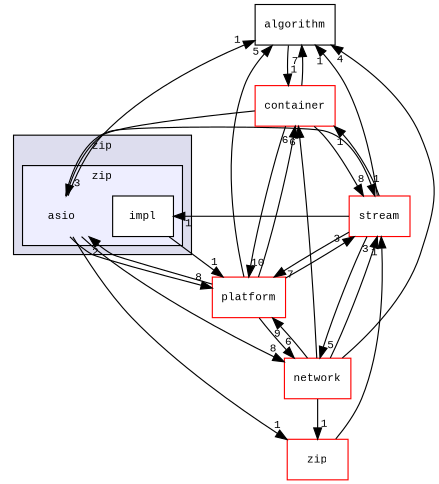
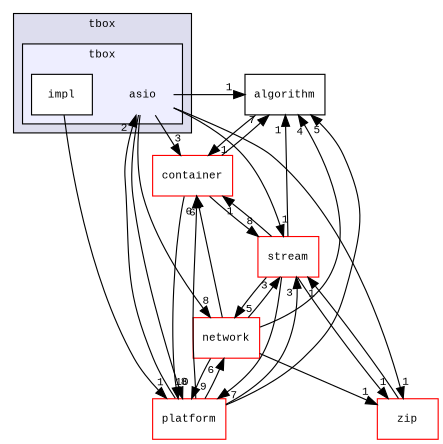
edge "container" -> "asio": reversed
cluster "zip": label "zip" -> "tbox"
edge "stream" -> "impl": now "stream" -> "zip"
